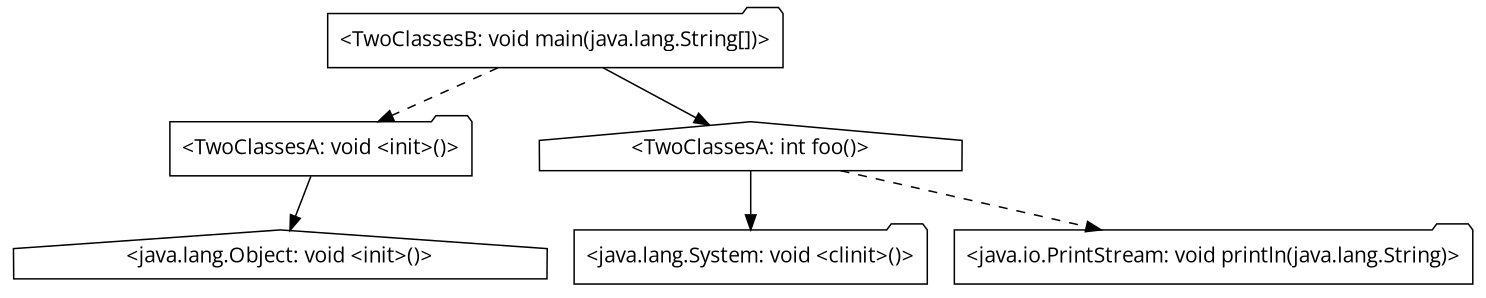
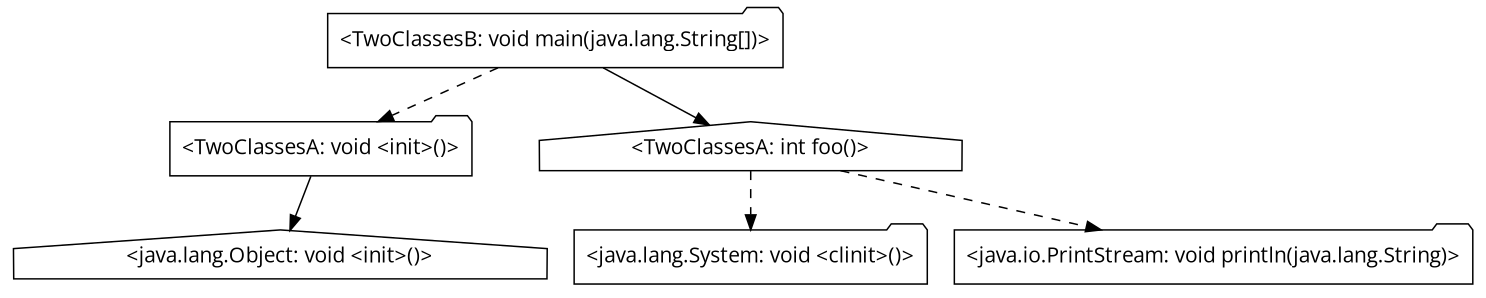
edge "<TwoClassesA: int foo()>" -> "<java.lang.System: void <clinit>()>": style solid -> dashed
